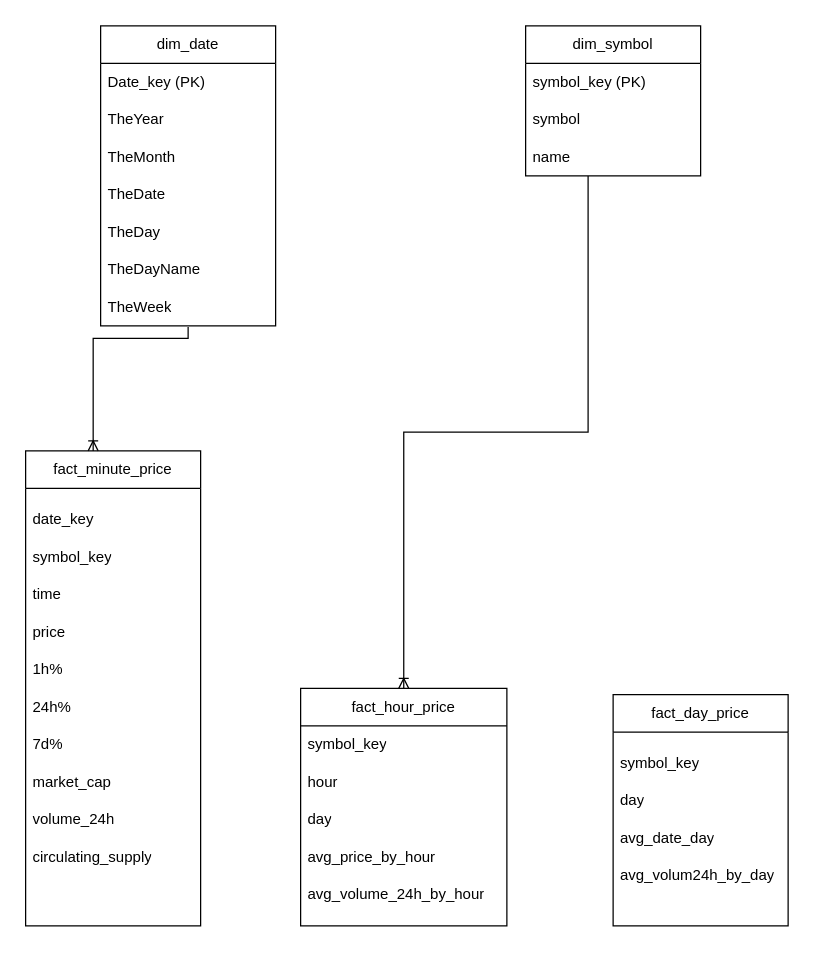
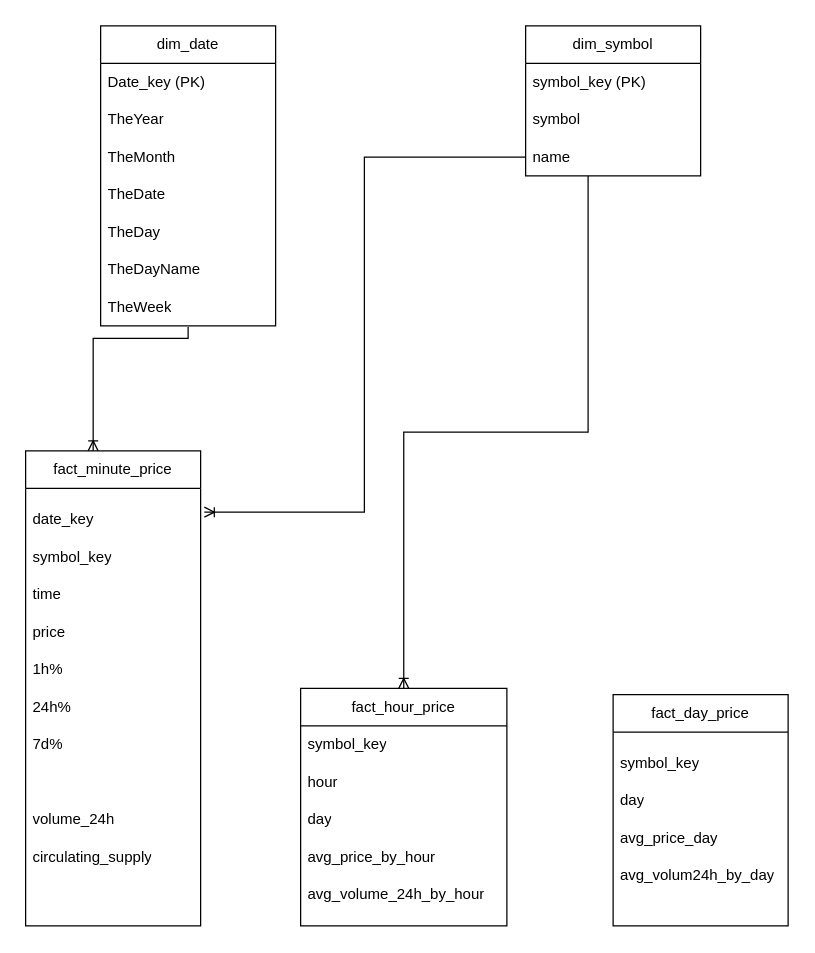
edge "name" -> "date_key": added
node "market_cap": removed
node "avg_date_day": label "avg_date_day" -> "avg_price_day"
